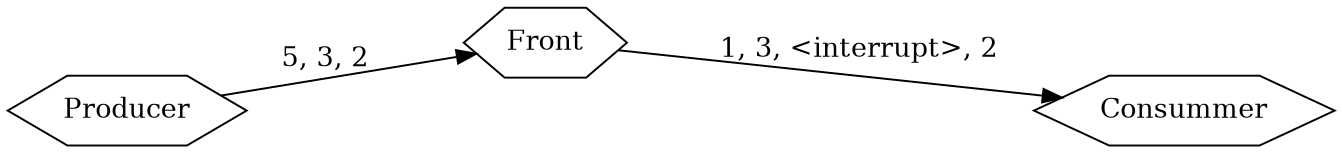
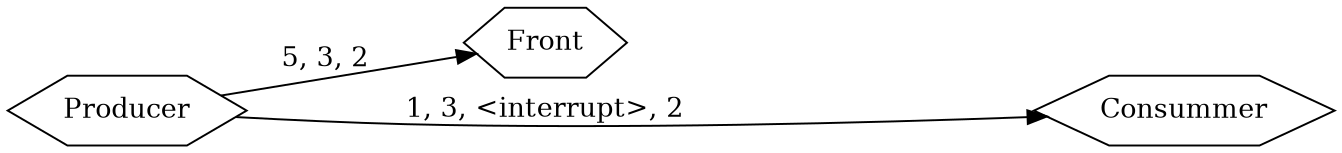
edge "Front" -> "Consummer": now "Producer" -> "Consummer"
